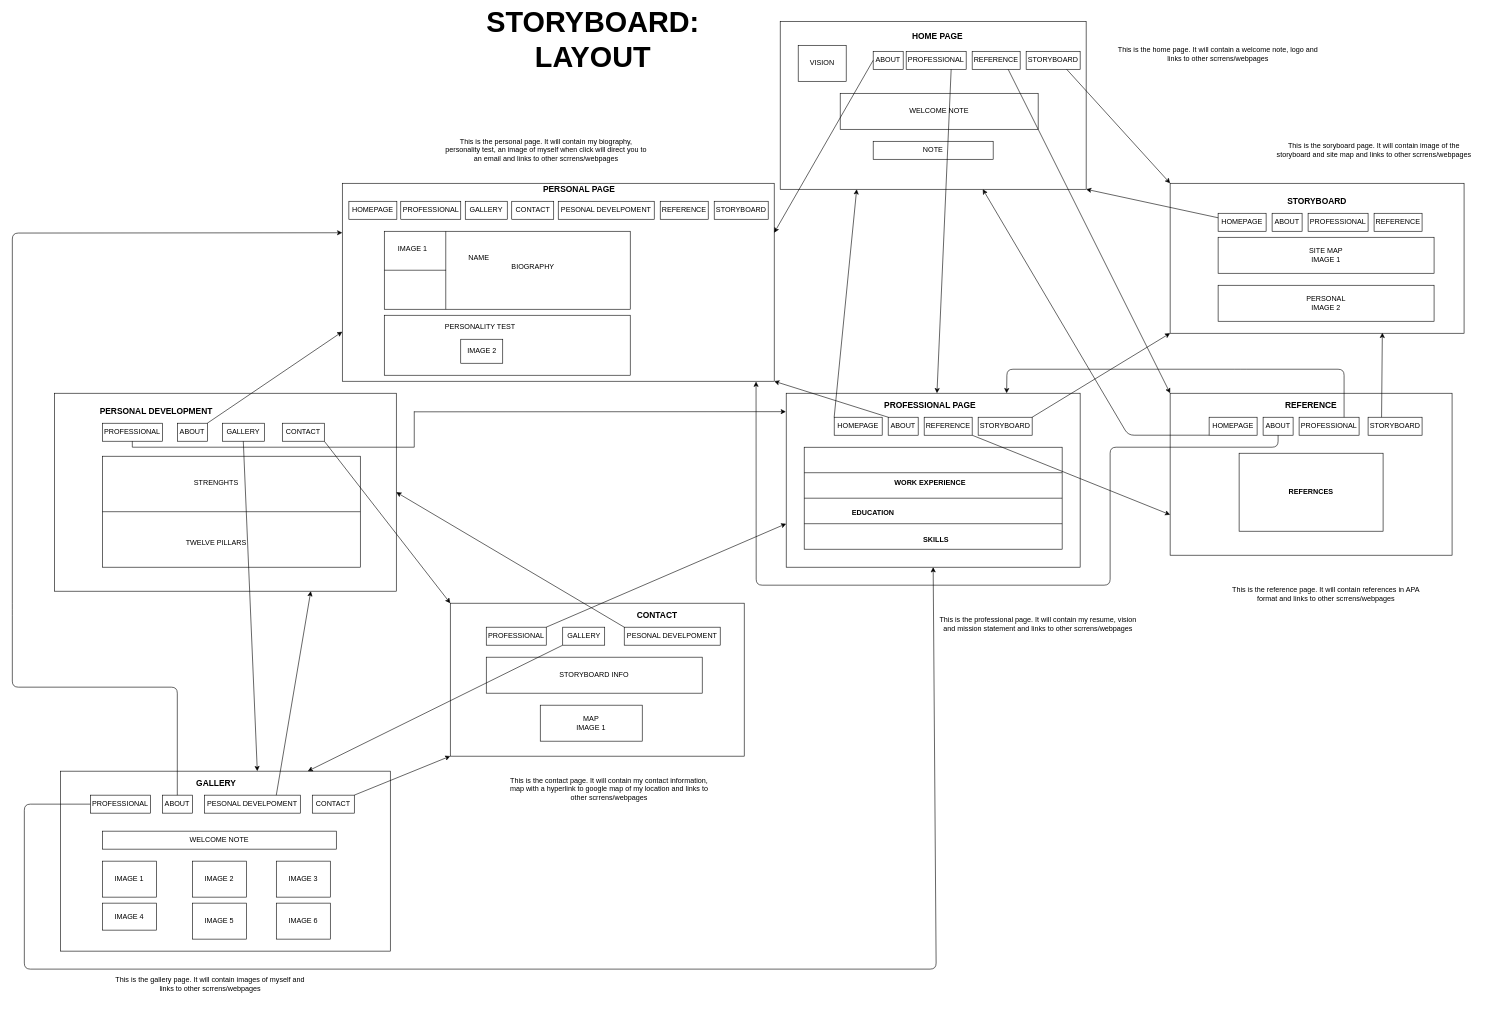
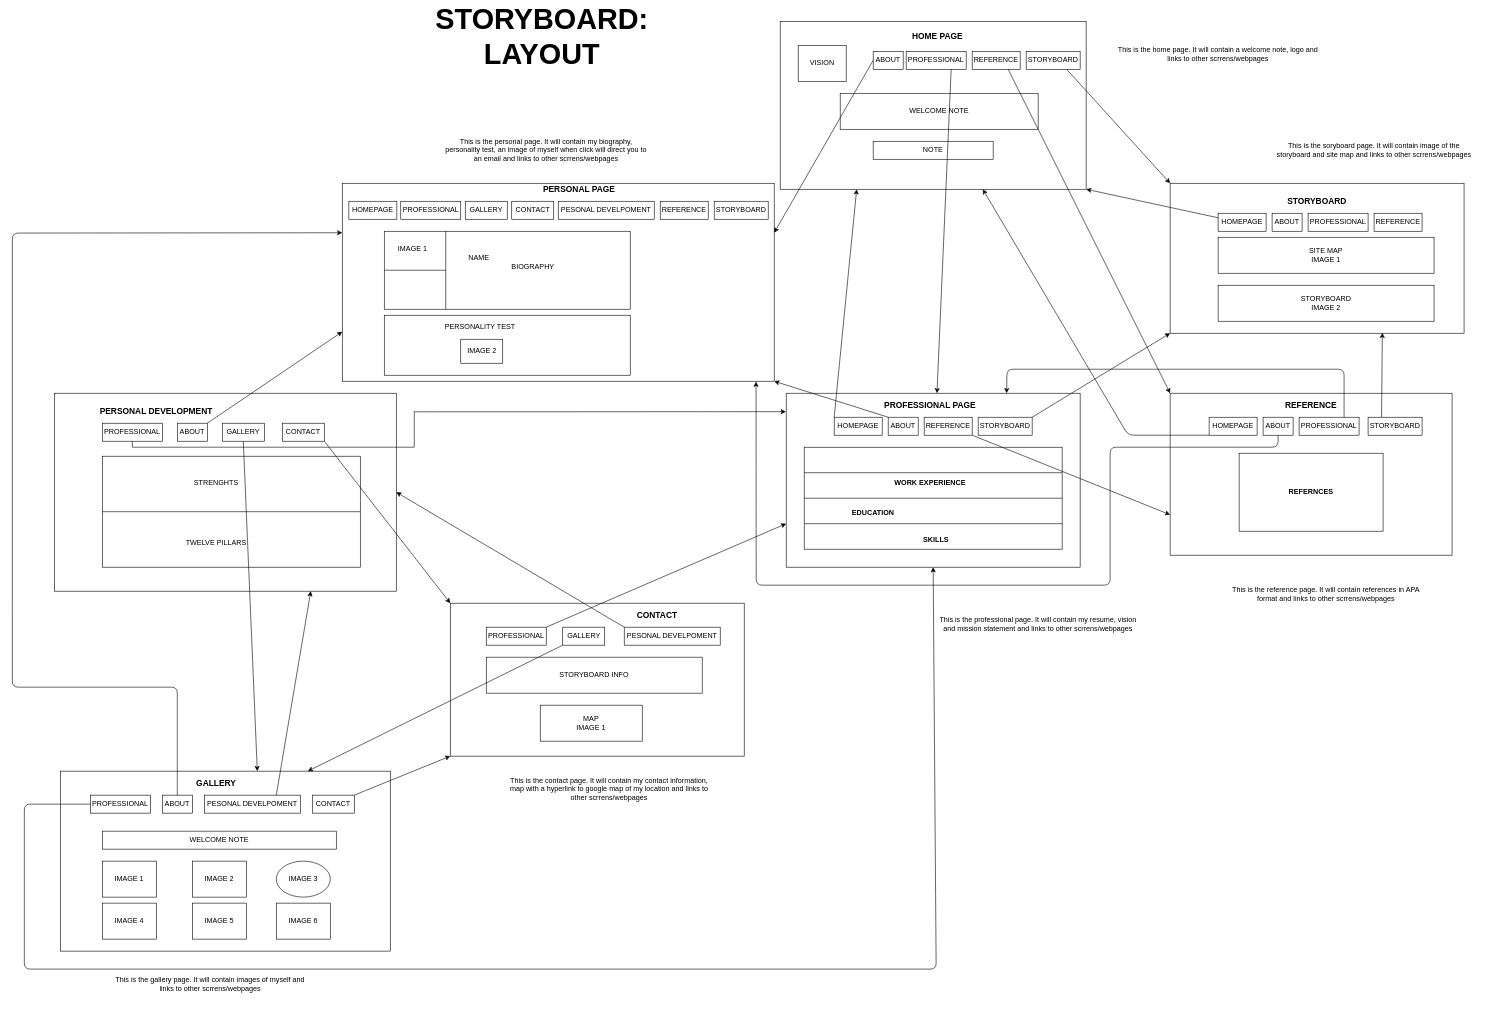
node "STORYBOARD: LAYOUT": moved (593, 39) -> (542, 36)
node "PERSONAL IMAGE 2": label "PERSONAL IMAGE 2" -> "STORYBOARD IMAGE 2"
node "IMAGE 3": shape rectangle -> ellipse
node "IMAGE 4": size 54x27 -> 54x36
